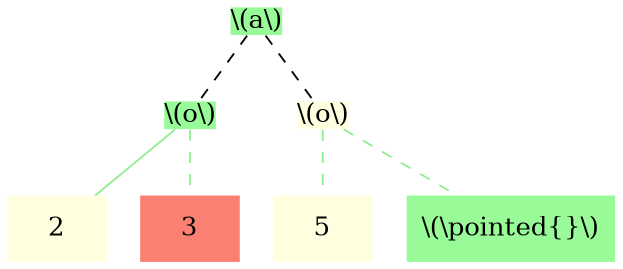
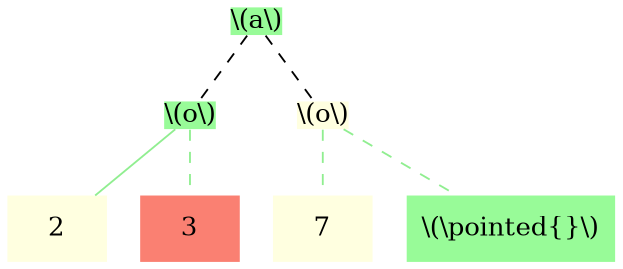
node "5": label "5" -> "7"
